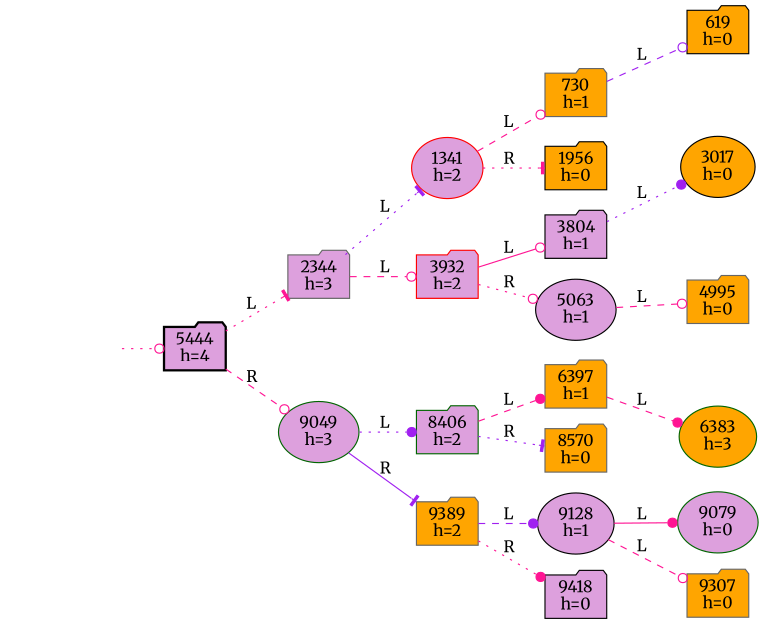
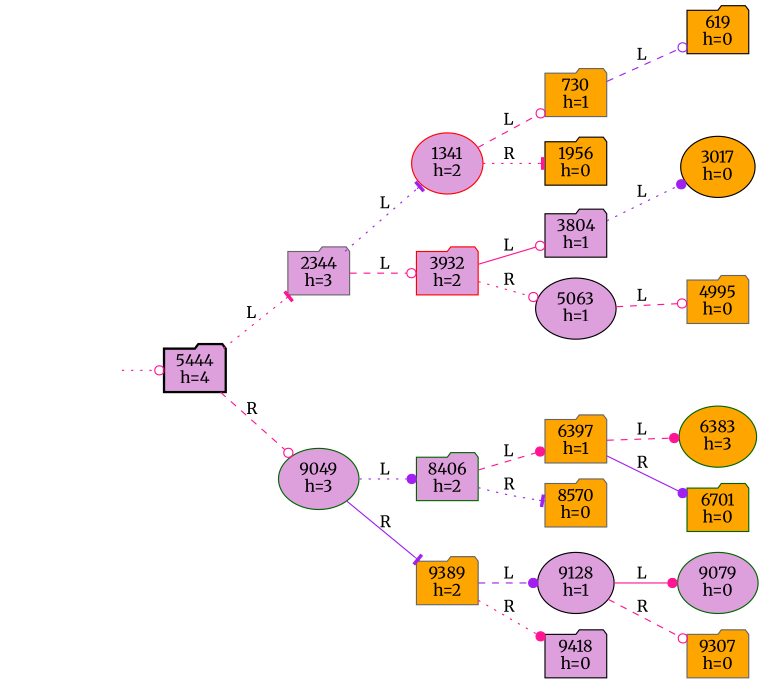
node "6701 h=0": added
edge "9128 h=1" -> "9307 h=0": label "L" -> "R"
